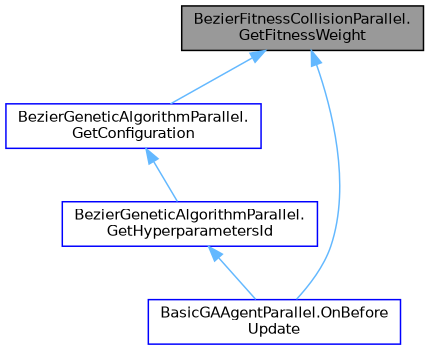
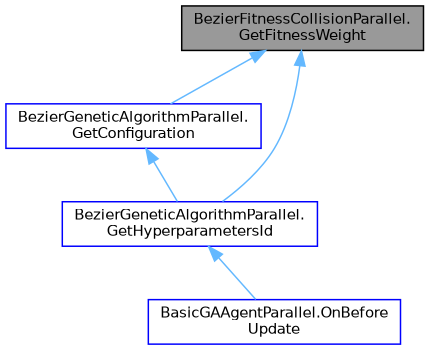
edge "BasicGAAgentParallel.OnBefore Update" -> "BezierFitnessCollisionParallel. GetFitnessWeight": now "BezierGeneticAlgorithmParallel. GetHyperparametersId" -> "BezierFitnessCollisionParallel. GetFitnessWeight"
